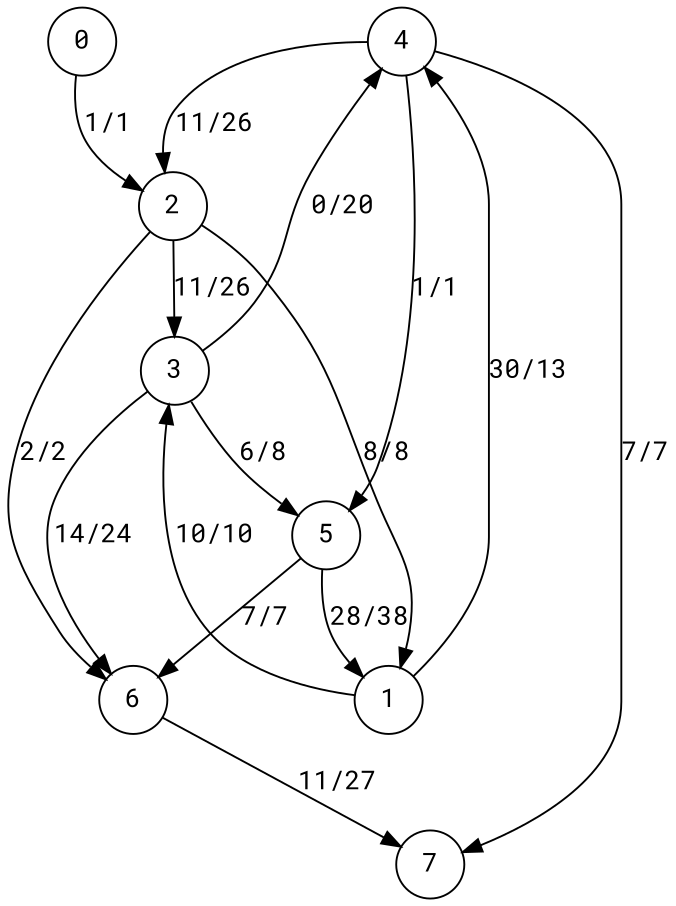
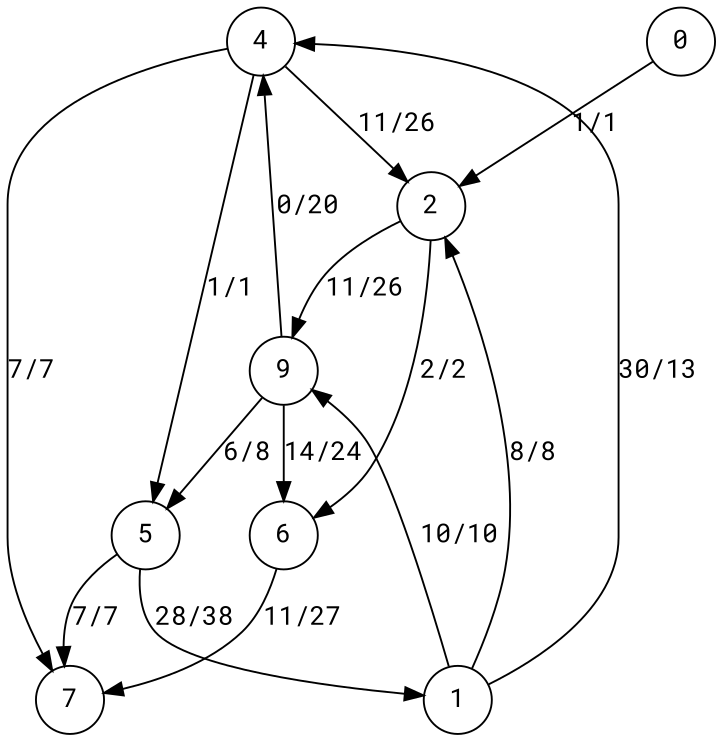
node "3": label "3" -> "9"
edge "2" -> "1": reversed
edge "5" -> "6": now "5" -> "7"
